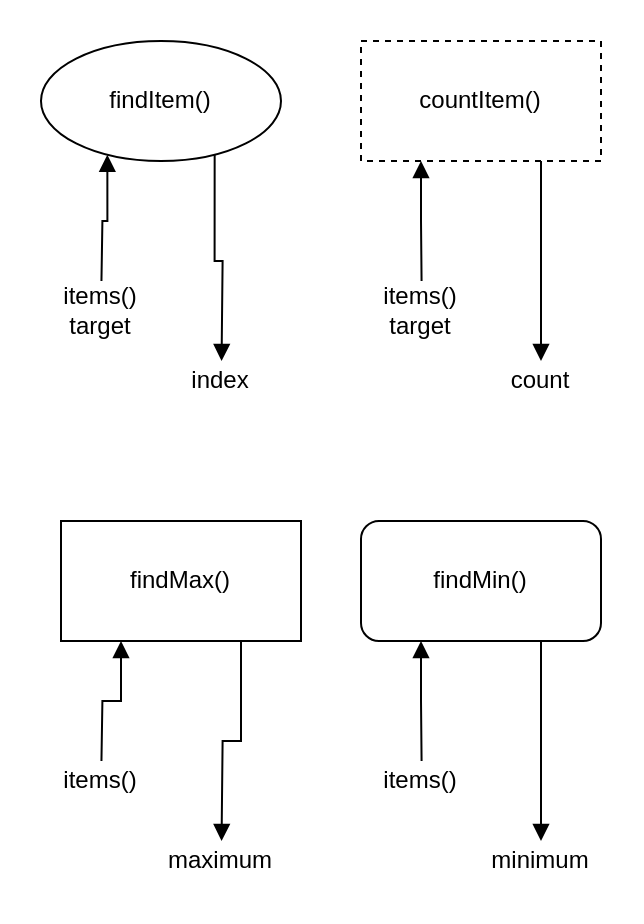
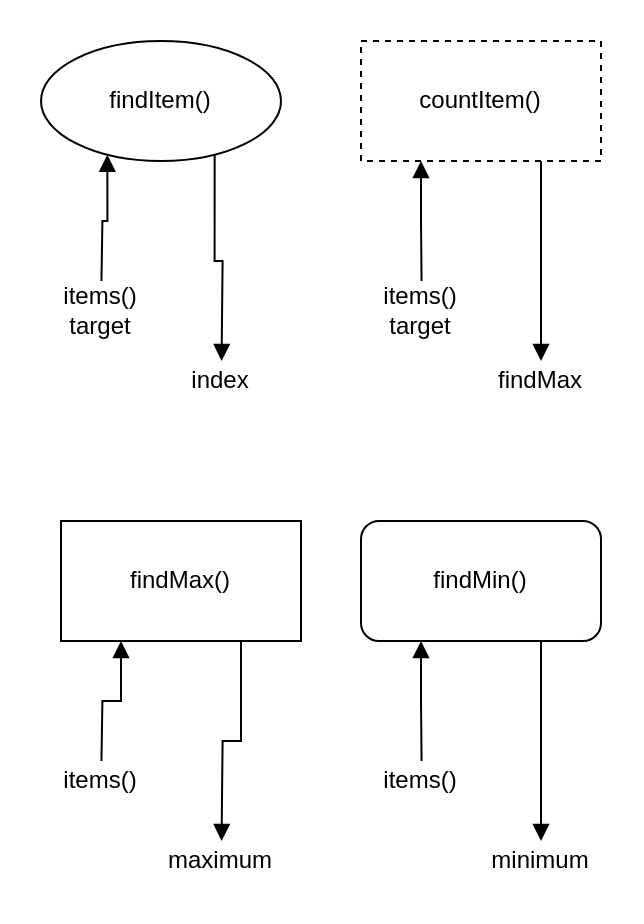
node "count": label "count" -> "findMax"
